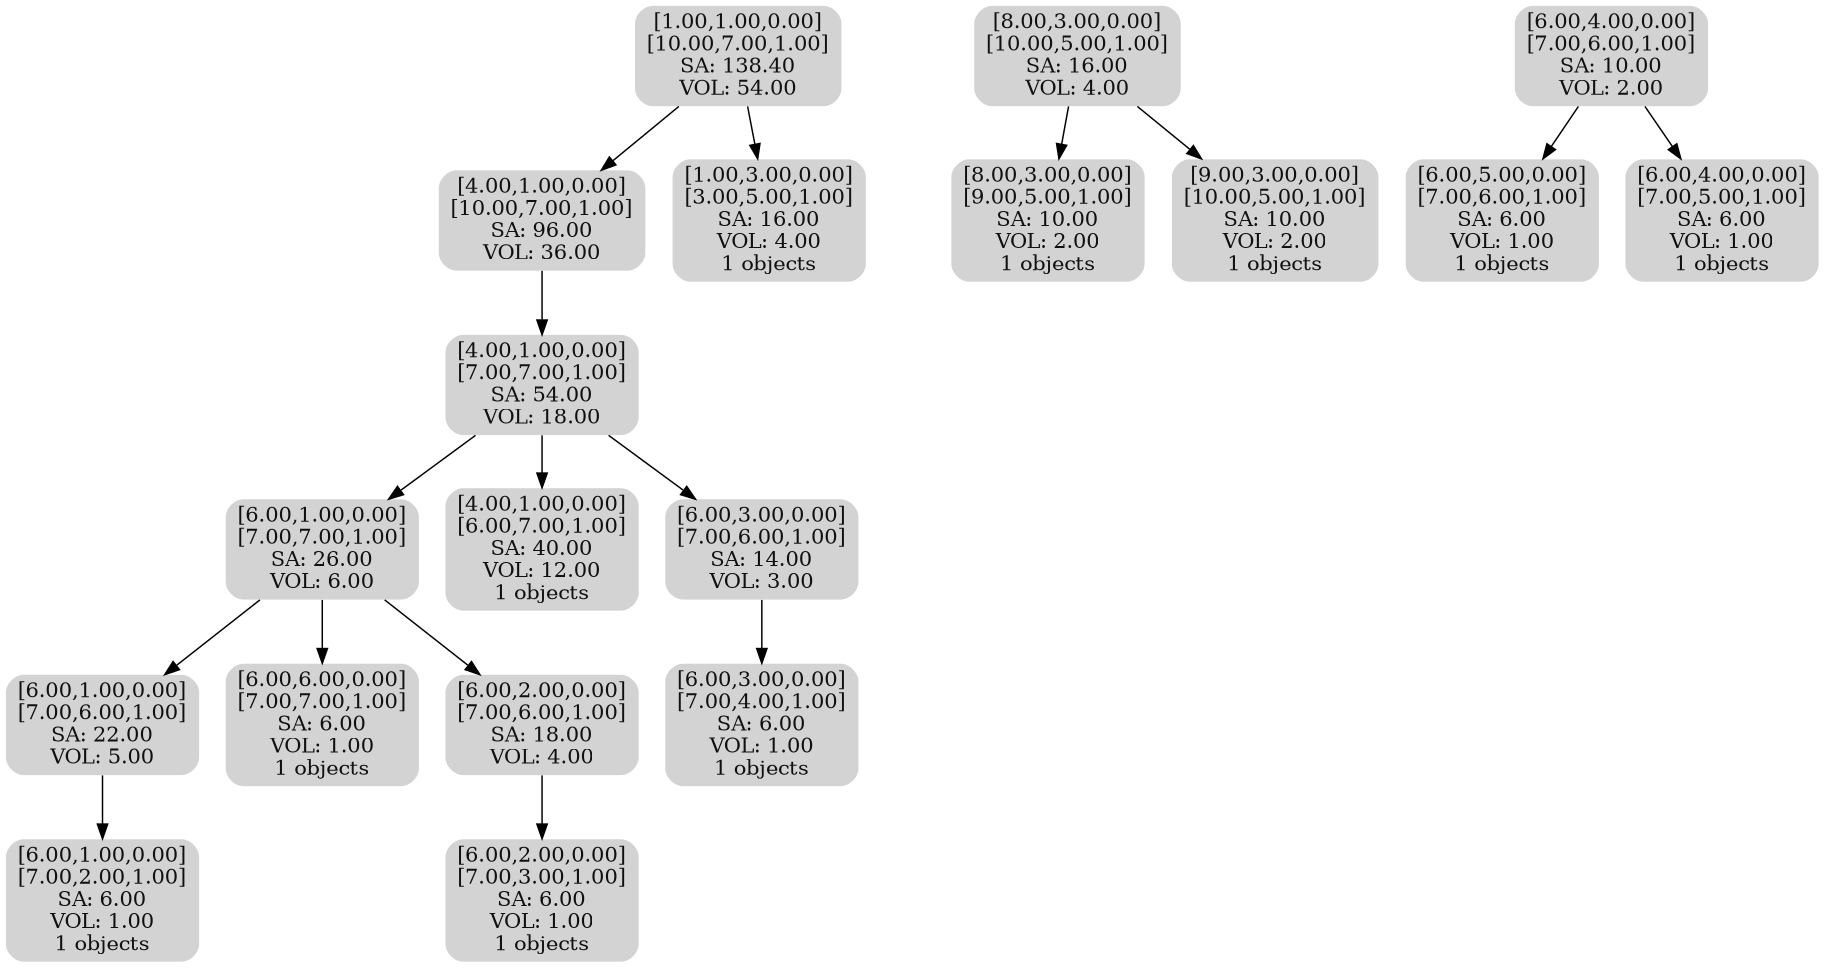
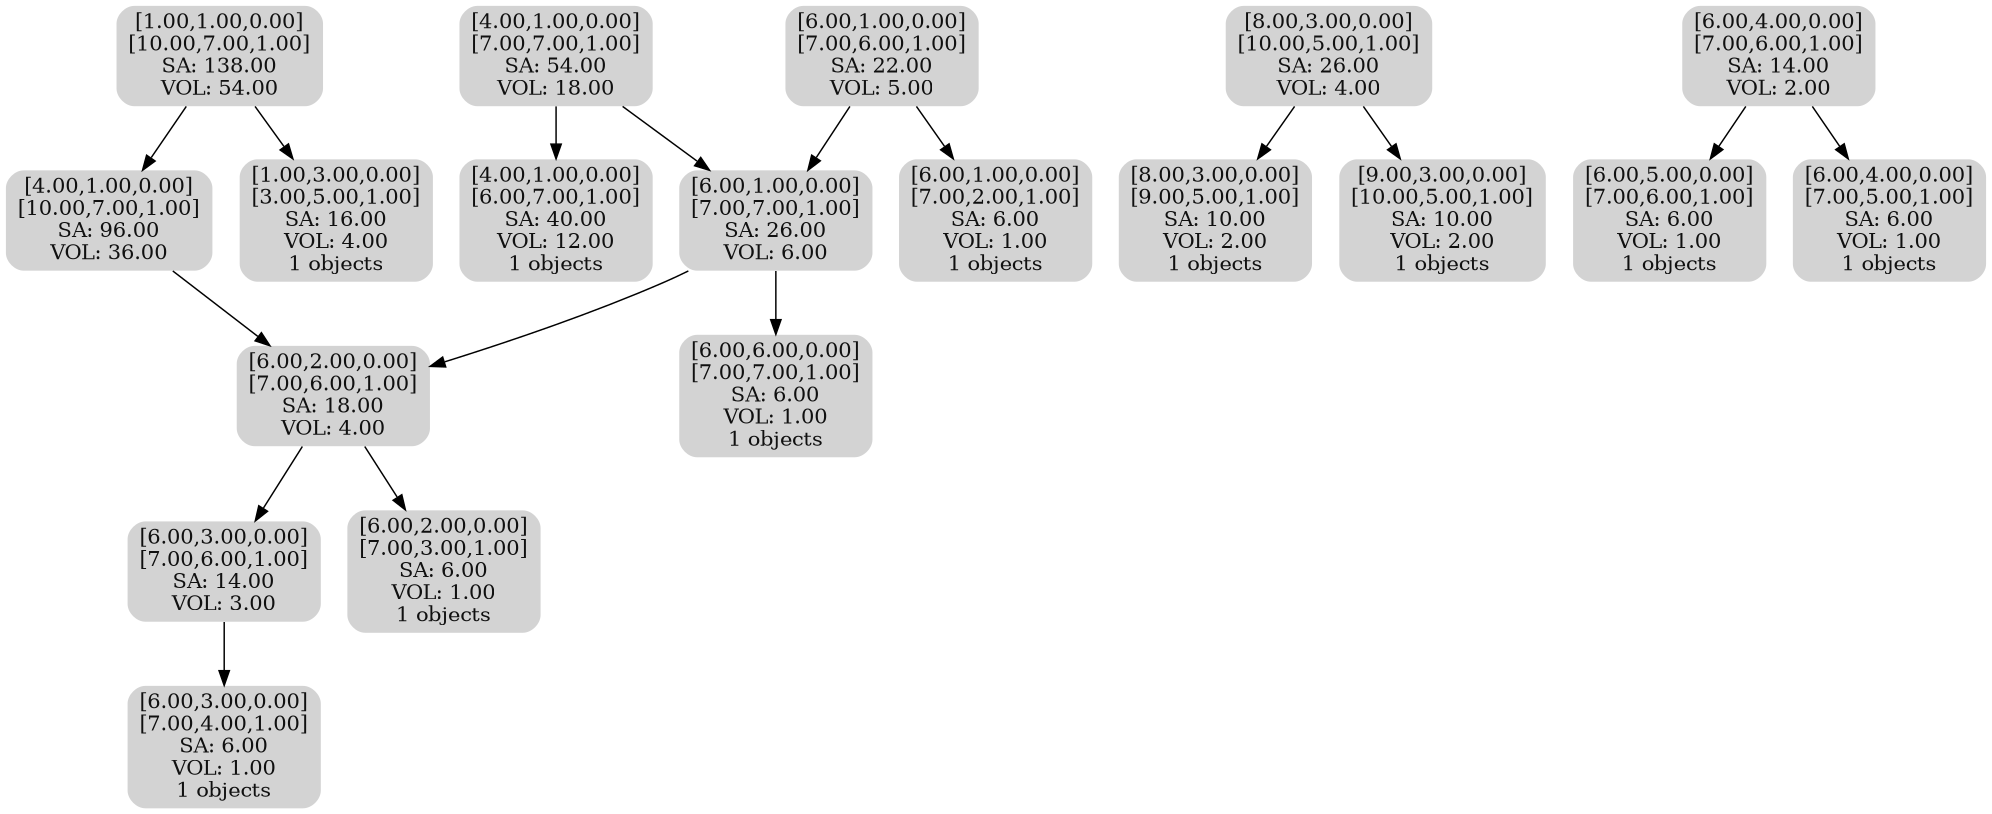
node "[1.00,1.00,0.00] [10.00,7.00,1.00] SA: 138.40 VOL: 54.00": label "[1.00,1.00,0.00] [10.00,7.00,1.00] SA: 138.40 VOL: 54.00" -> "[1.00,1.00,0.00] [10.00,7.00,1.00] SA: 138.00 VOL: 54.00"
node "[8.00,3.00,0.00] [10.00,5.00,1.00] SA: 16.00 VOL: 4.00": label "[8.00,3.00,0.00] [10.00,5.00,1.00] SA: 16.00 VOL: 4.00" -> "[8.00,3.00,0.00] [10.00,5.00,1.00] SA: 26.00 VOL: 4.00"
node "[6.00,4.00,0.00] [7.00,6.00,1.00] SA: 10.00 VOL: 2.00": label "[6.00,4.00,0.00] [7.00,6.00,1.00] SA: 10.00 VOL: 2.00" -> "[6.00,4.00,0.00] [7.00,6.00,1.00] SA: 14.00 VOL: 2.00"
edge "[4.00,1.00,0.00] [10.00,7.00,1.00] SA: 96.00 VOL: 36.00" -> "[4.00,1.00,0.00] [7.00,7.00,1.00] SA: 54.00 VOL: 18.00": now "[4.00,1.00,0.00] [10.00,7.00,1.00] SA: 96.00 VOL: 36.00" -> "[6.00,2.00,0.00] [7.00,6.00,1.00] SA: 18.00 VOL: 4.00"
edge "[4.00,1.00,0.00] [7.00,7.00,1.00] SA: 54.00 VOL: 18.00" -> "[6.00,3.00,0.00] [7.00,6.00,1.00] SA: 14.00 VOL: 3.00": now "[6.00,2.00,0.00] [7.00,6.00,1.00] SA: 18.00 VOL: 4.00" -> "[6.00,3.00,0.00] [7.00,6.00,1.00] SA: 14.00 VOL: 3.00"
edge "[6.00,1.00,0.00] [7.00,7.00,1.00] SA: 26.00 VOL: 6.00" -> "[6.00,1.00,0.00] [7.00,6.00,1.00] SA: 22.00 VOL: 5.00": reversed
